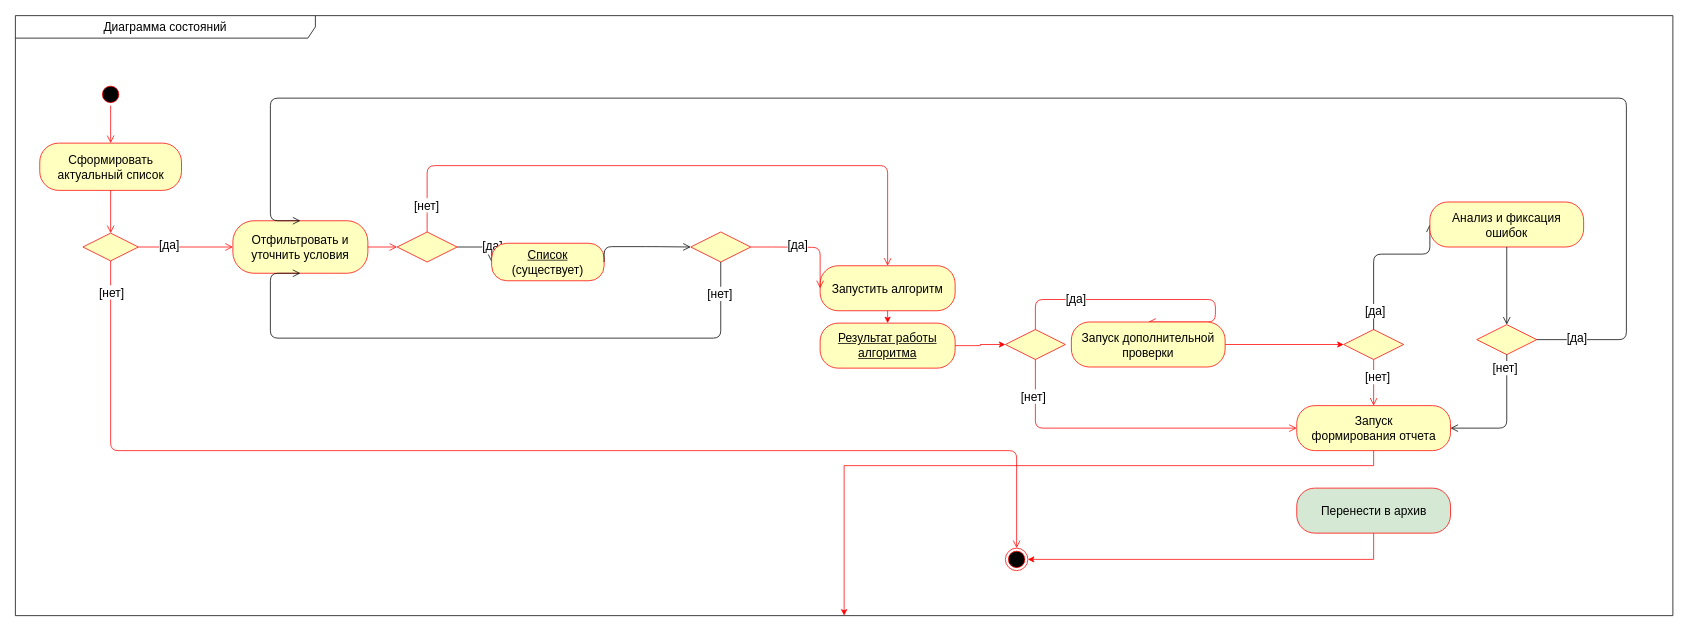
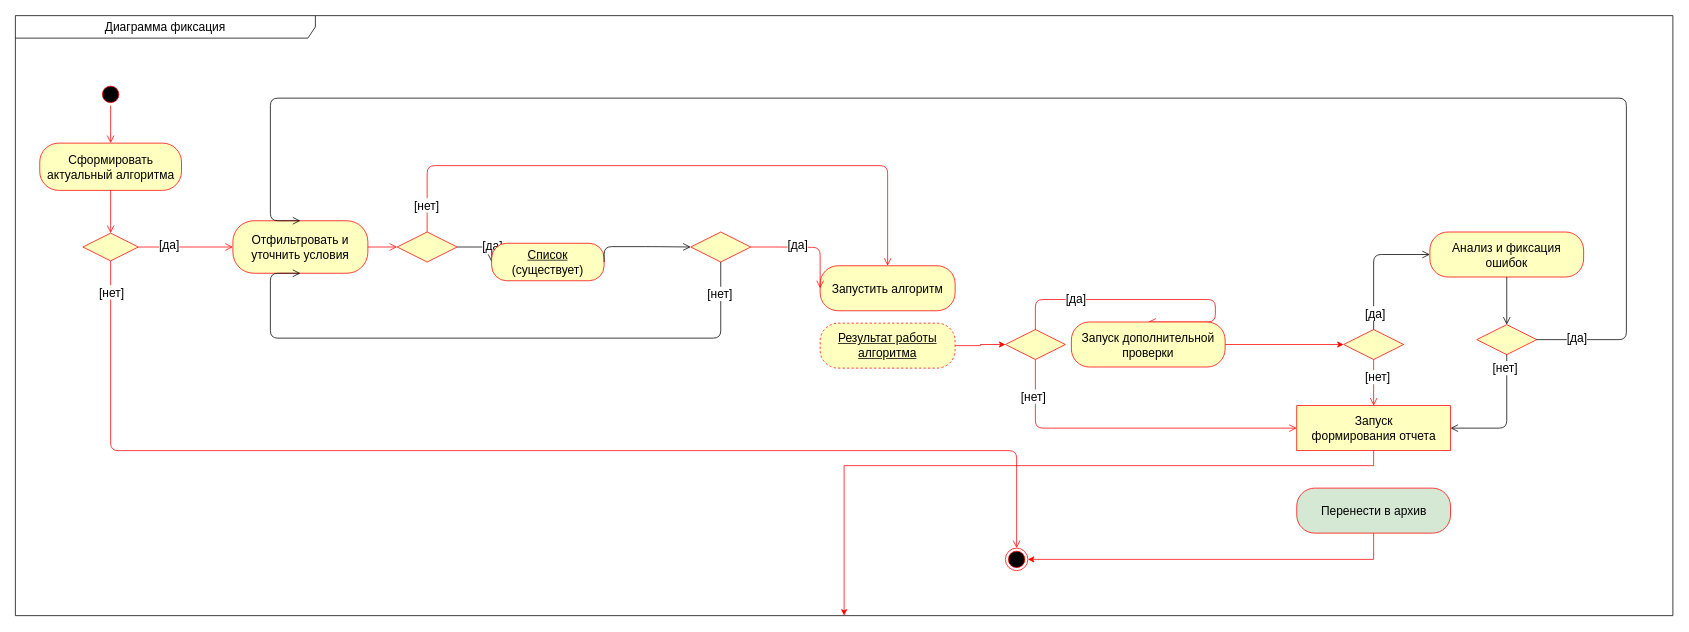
node "Диаграмма состояний": label "Диаграмма состояний" -> "Диаграмма фиксация"
node "Сформировать актуальный список": label "Сформировать актуальный список" -> "Сформировать актуальный алгоритма"
node "Анализ и фиксация ошибок": moved (1507, 224) -> (1507, 254)
edge "Запустить алгоритм" -> "Результат работы алгоритма": removed
node "Результат работы алгоритма": style solid -> dashed
node "Запуск формирования отчета": shape rounded rectangle -> rectangle
